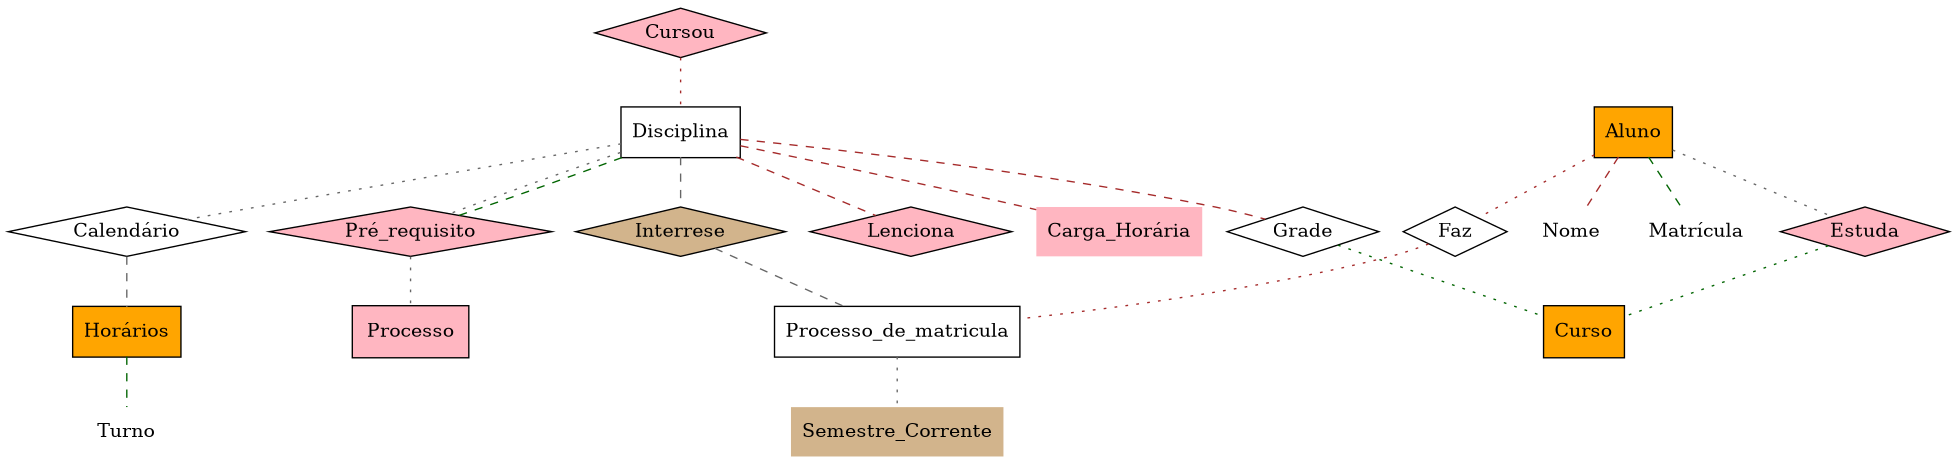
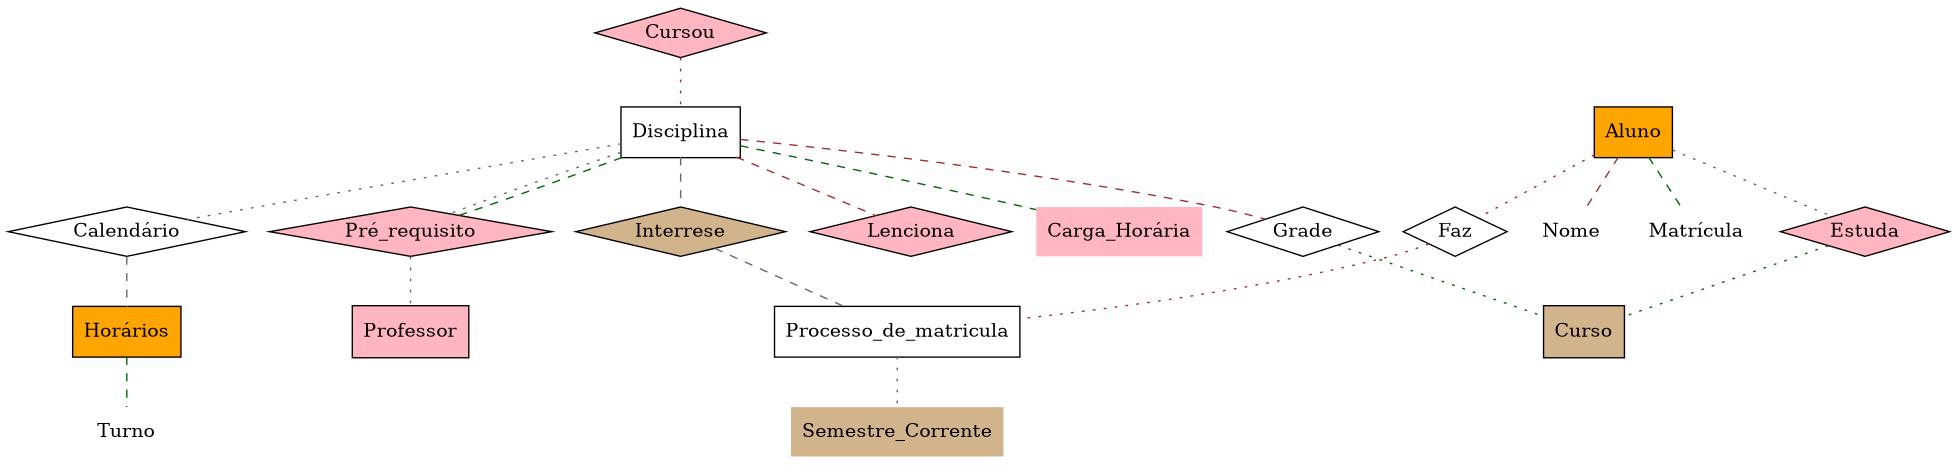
edge "Disciplina" -- "Carga_Horária": color brown -> darkgreen
node "Processo": label "Processo" -> "Professor"
node "Curso": fillcolor orange -> tan
